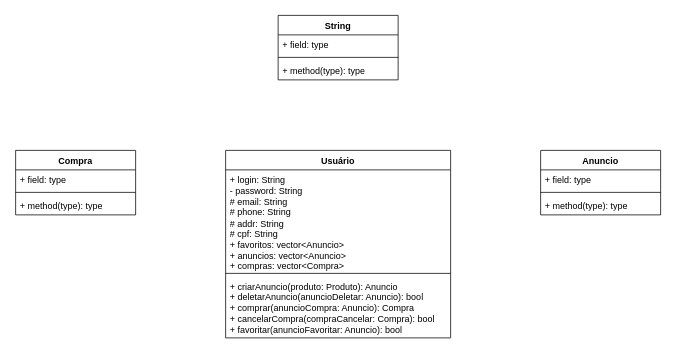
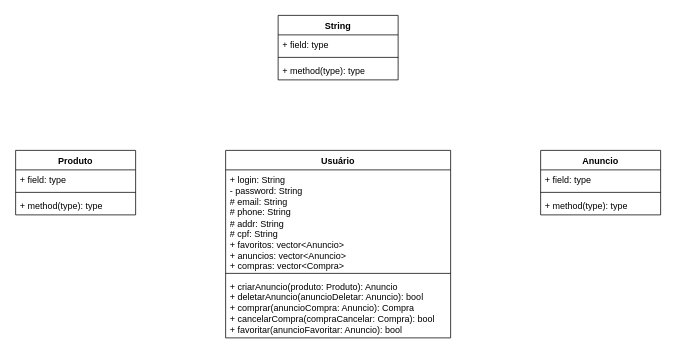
node "Compra": label "Compra" -> "Produto"
